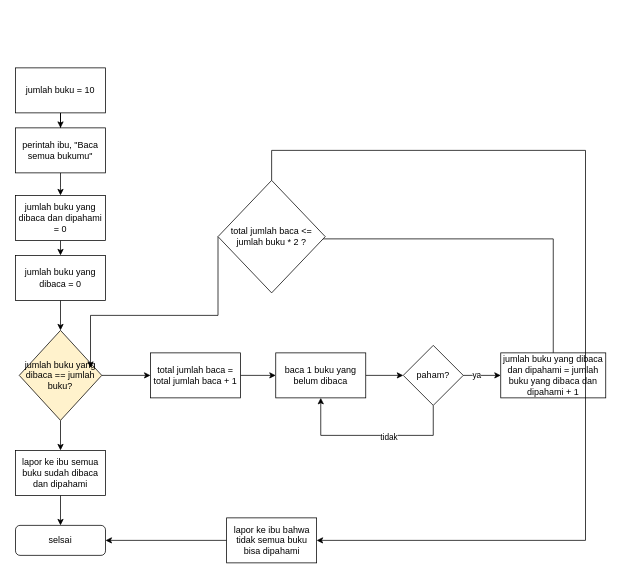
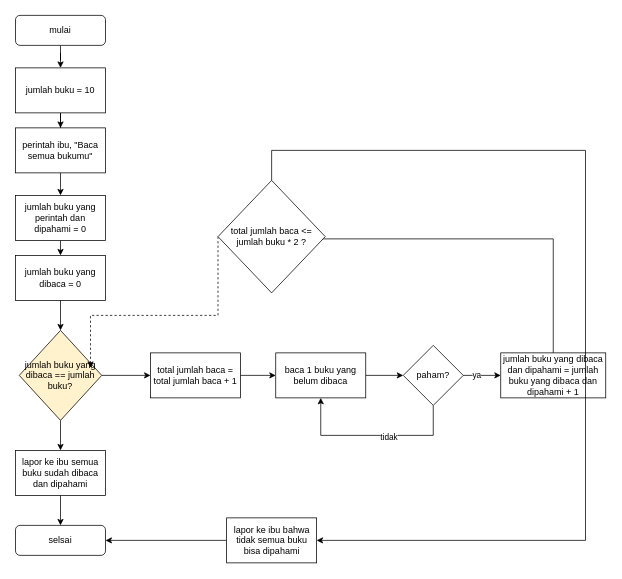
node "mulai": added
edge "mulai" -> "jumlah buku = 10": added
node "jumlah buku yang dibaca dan dipahami = 0": label "jumlah buku yang dibaca dan dipahami = 0" -> "jumlah buku yang perintah dan dipahami = 0"
edge "total jumlah baca <= jumlah buku * 2 ?" -> "jumlah buku yang dibaca == jumlah buku?": style solid -> dashed
